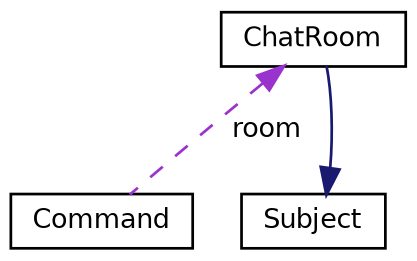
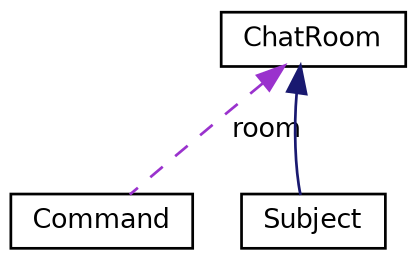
edge "ChatRoom" -> "Subject": reversed
